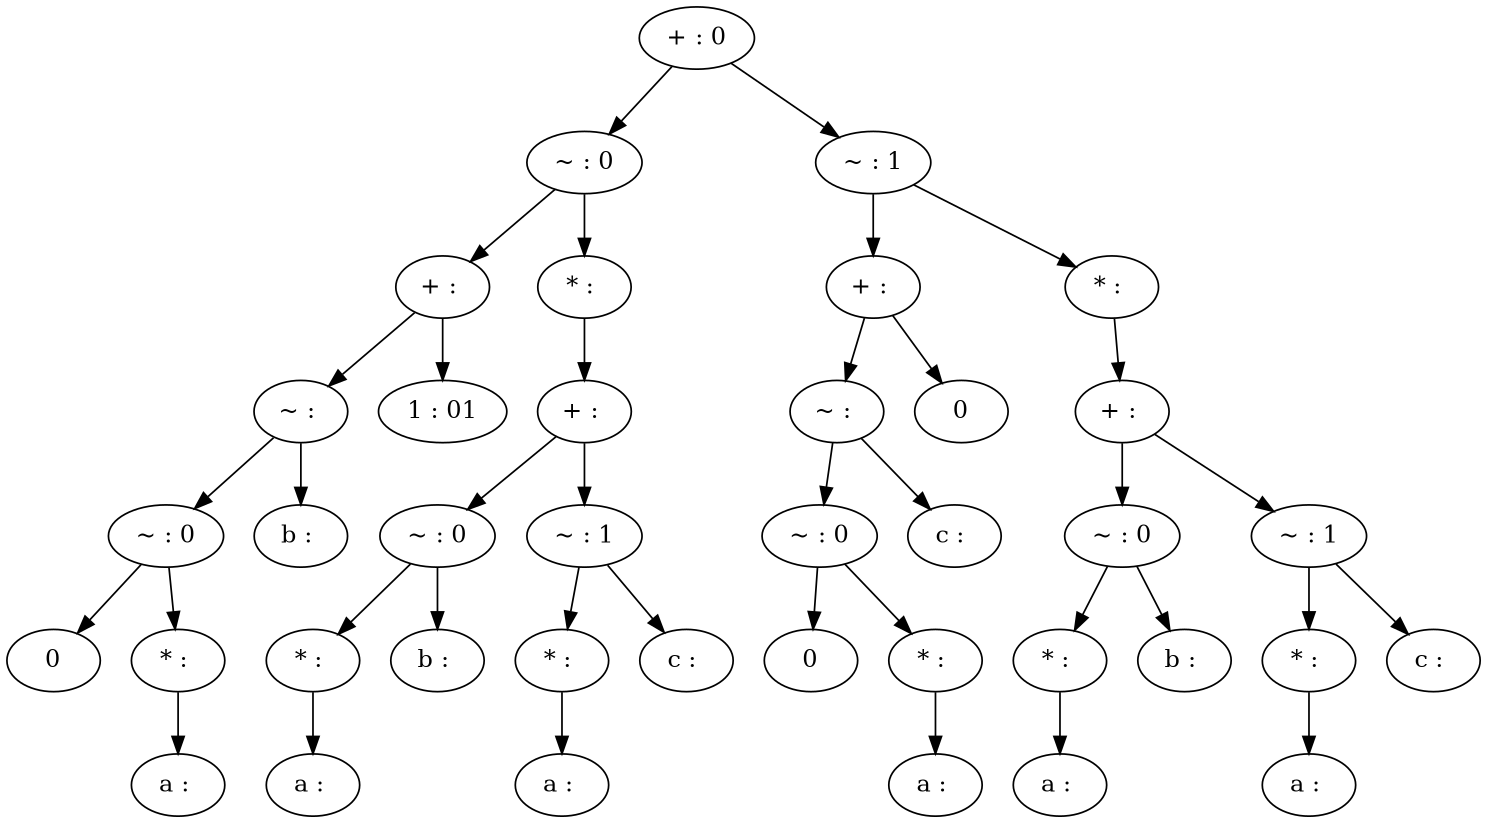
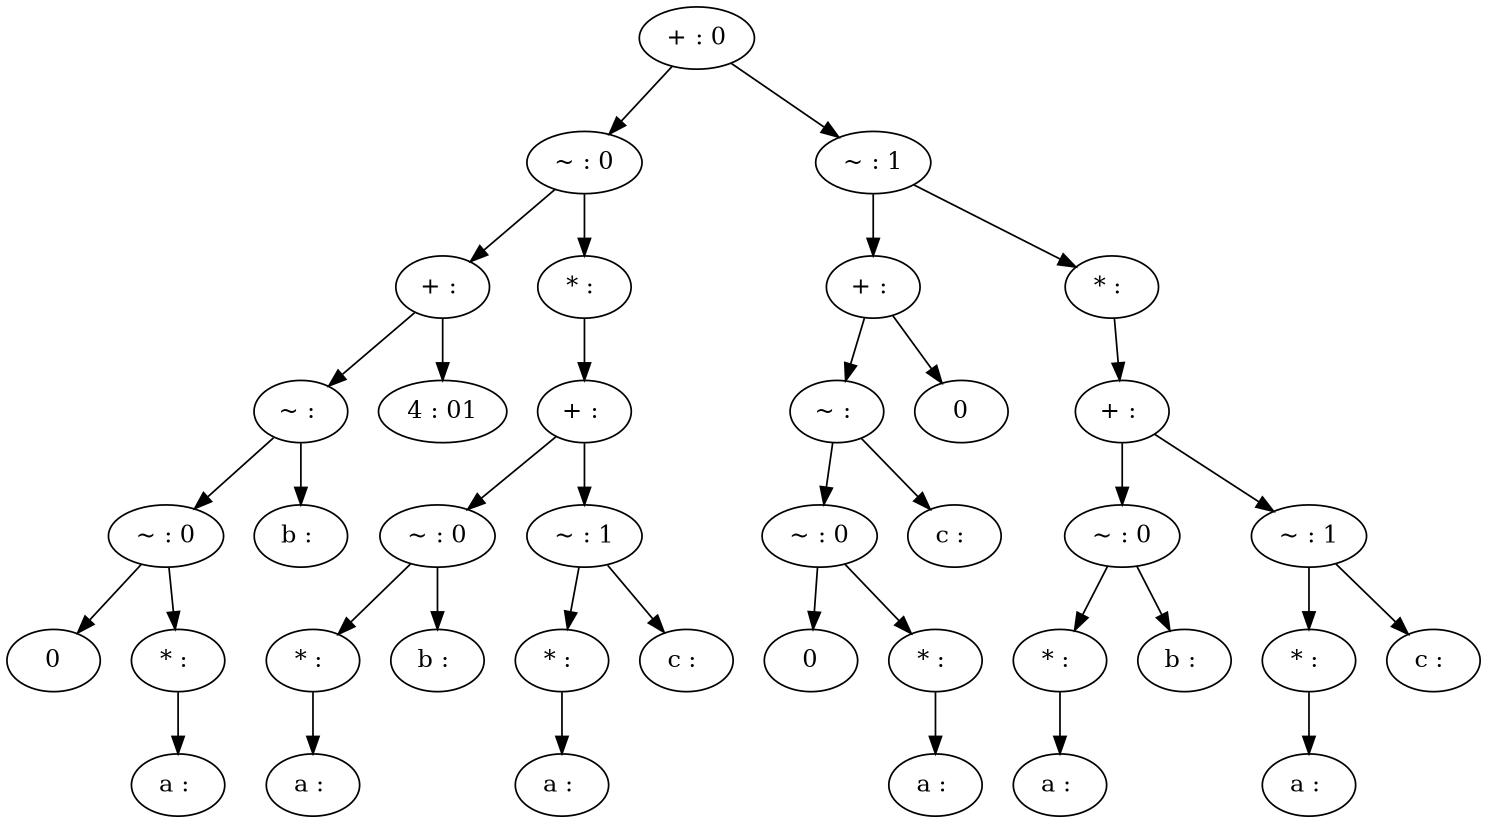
node "1 : 01": label "1 : 01" -> "4 : 01"
